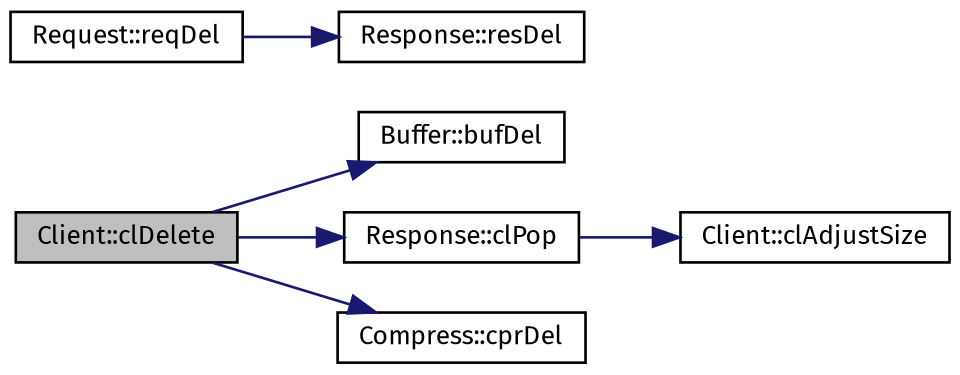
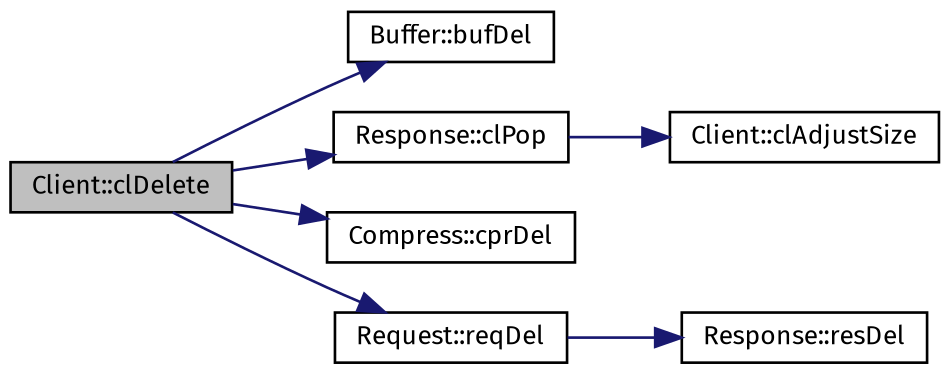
edge "Client::clDelete" -> "Request::reqDel": added
